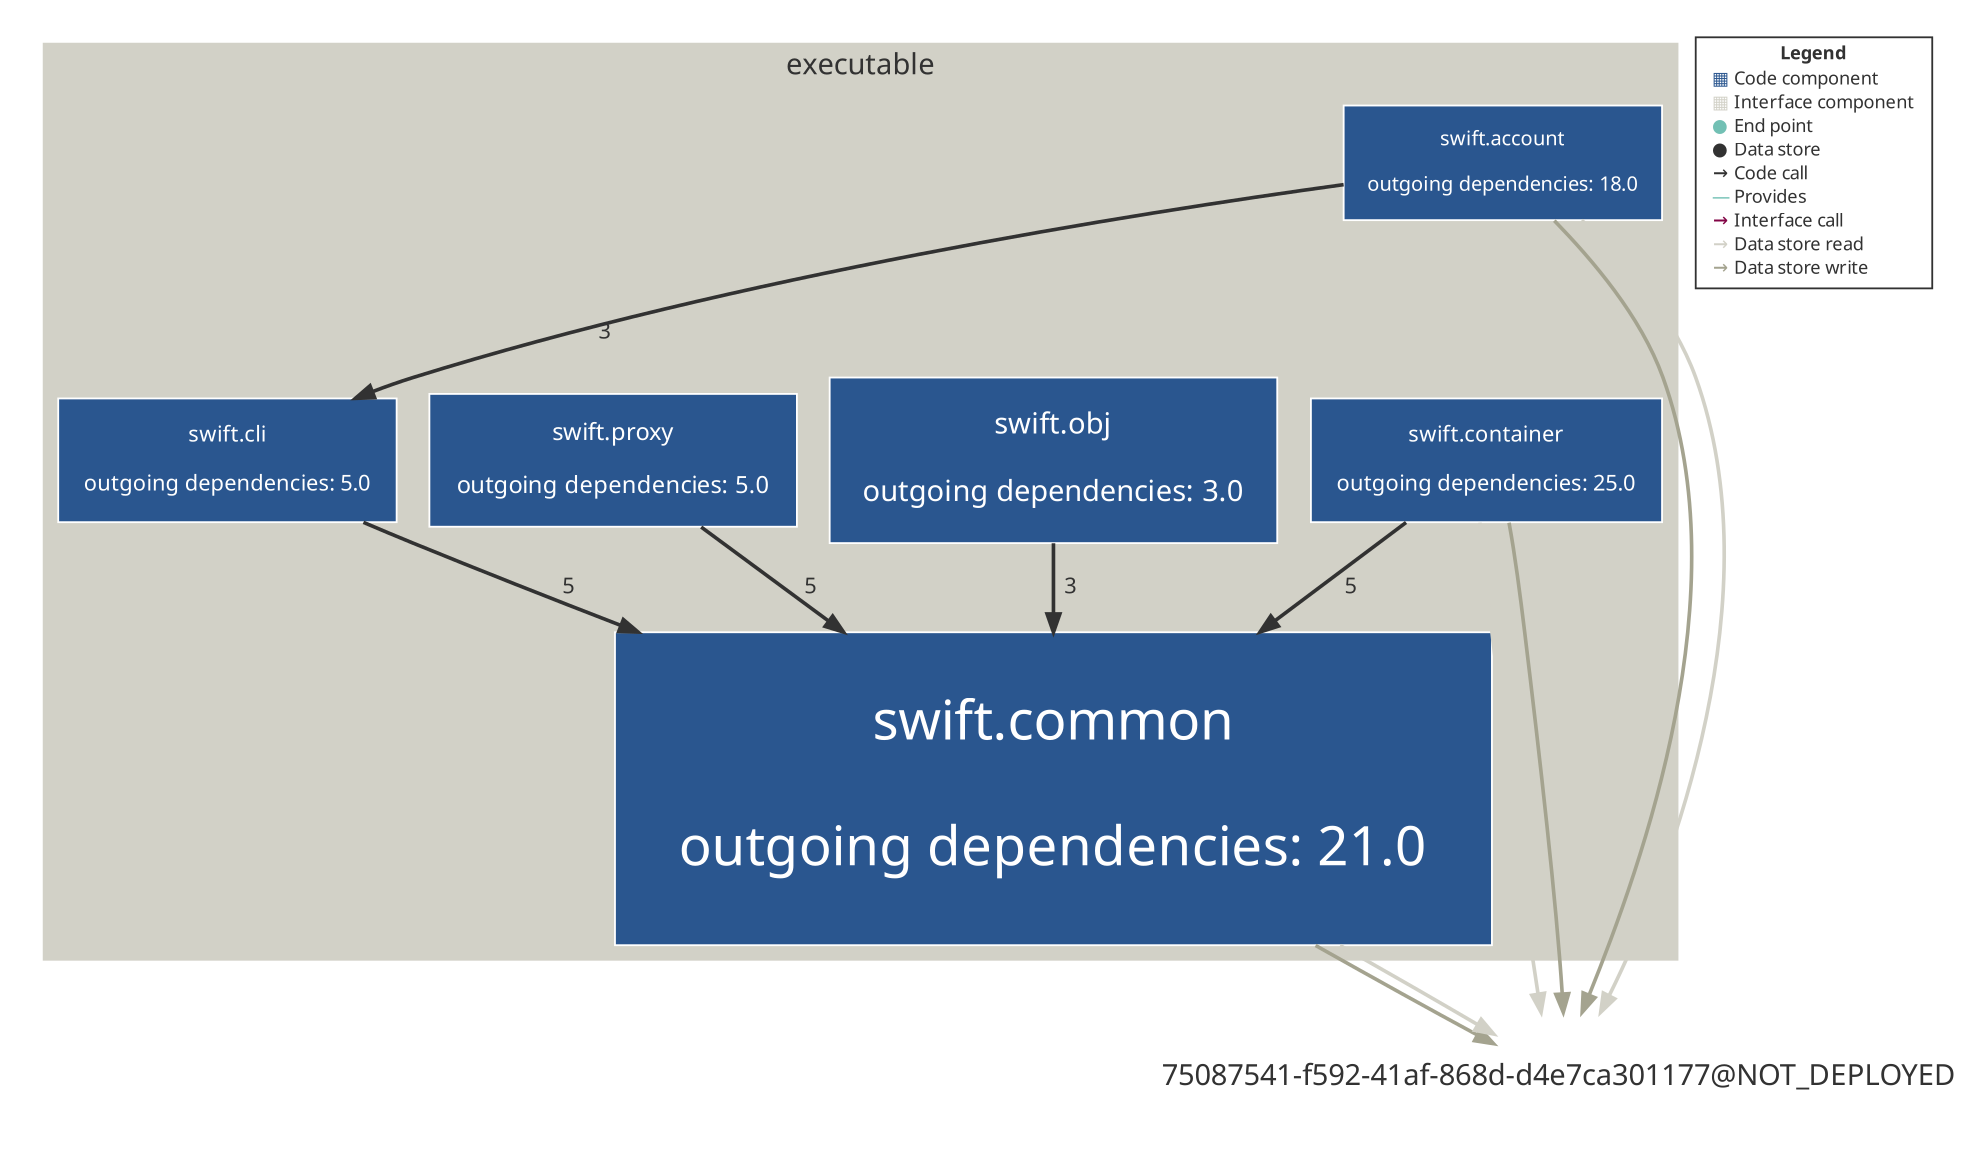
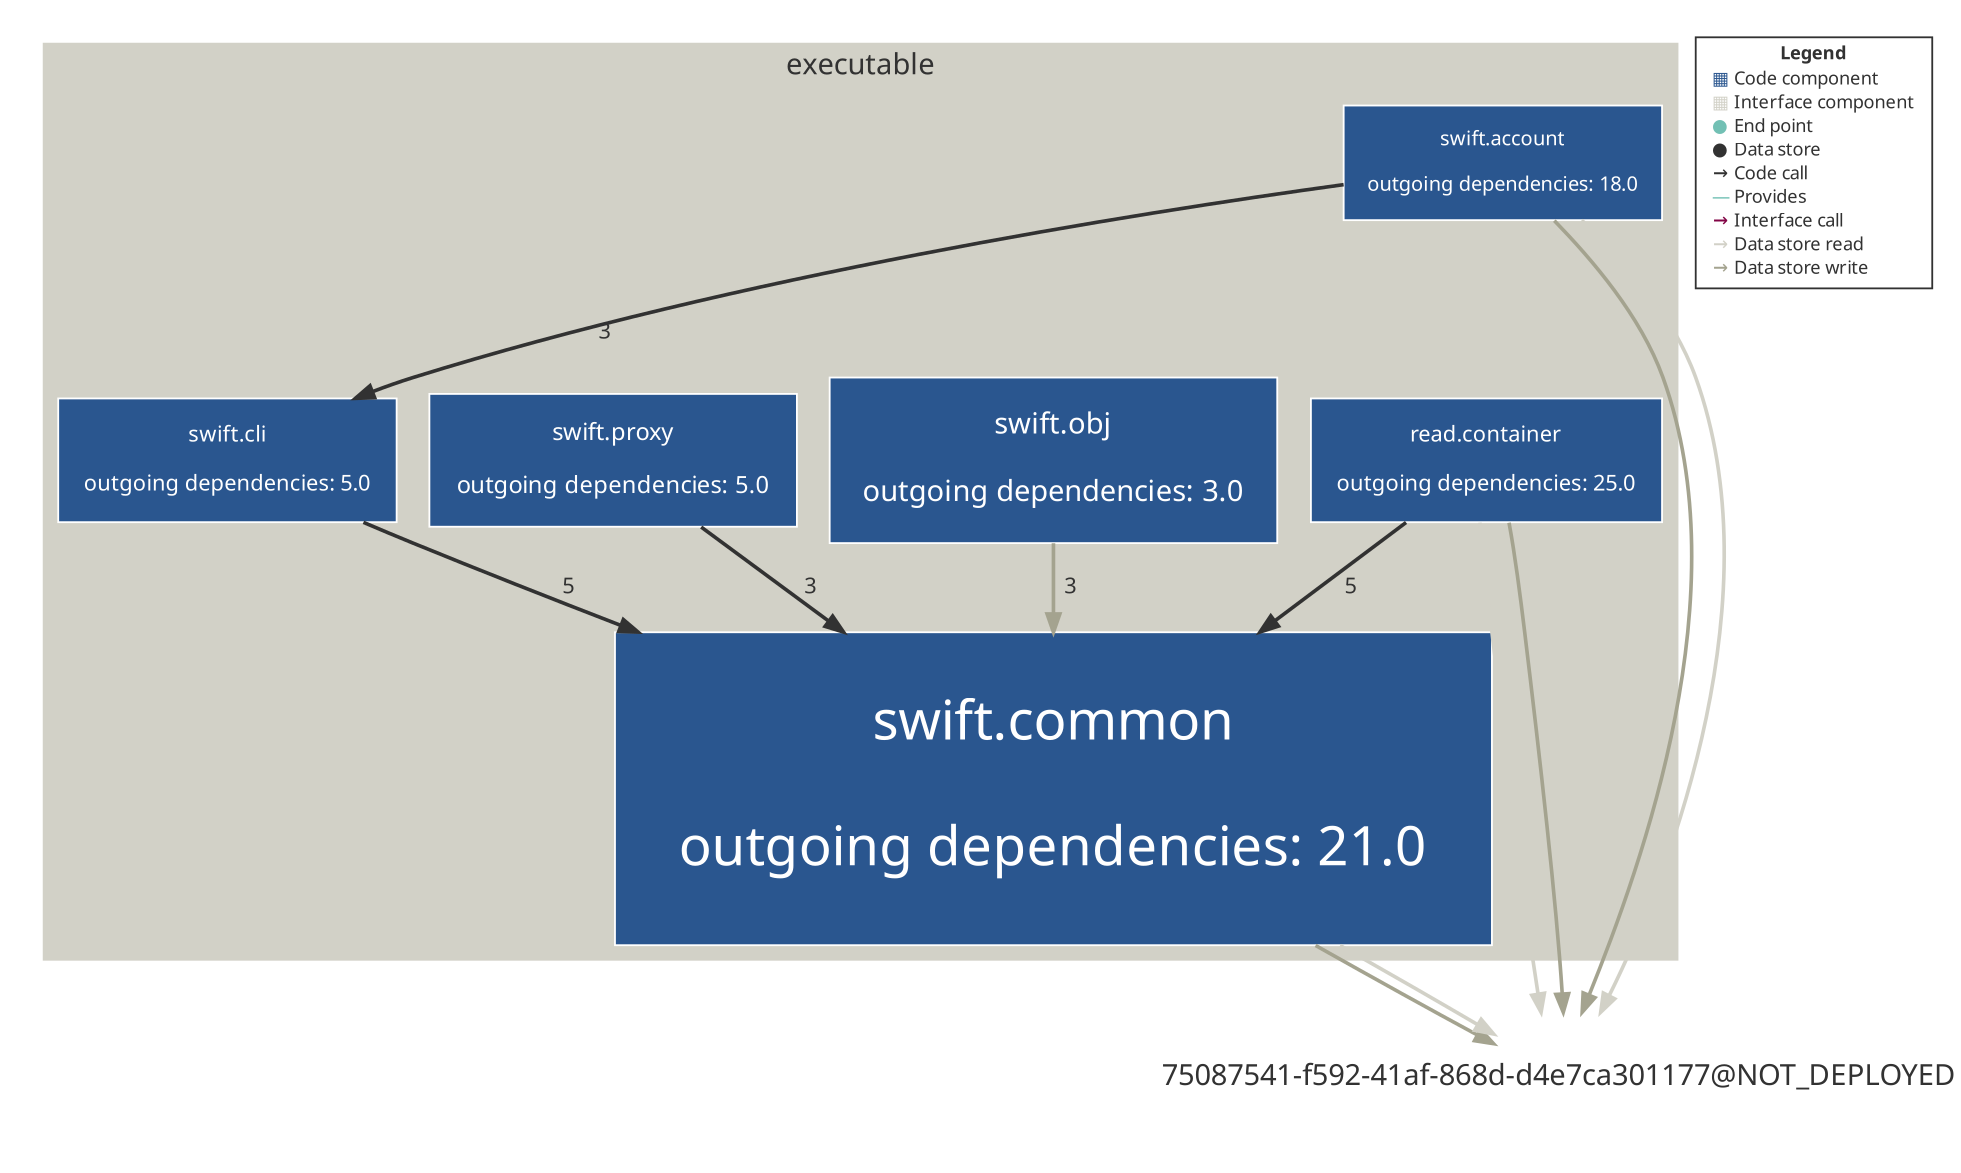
node "swift.container outgoing dependencies: 25.0": label "swift.container outgoing dependencies: 25.0" -> "read.container outgoing dependencies: 25.0"
edge "swift.obj outgoing dependencies: 3.0" -> "swift.common outgoing dependencies: 21.0": color #323232 -> #a4a38f
edge "swift.proxy outgoing dependencies: 5.0" -> "swift.common outgoing dependencies: 21.0": label "  5" -> "  3"
